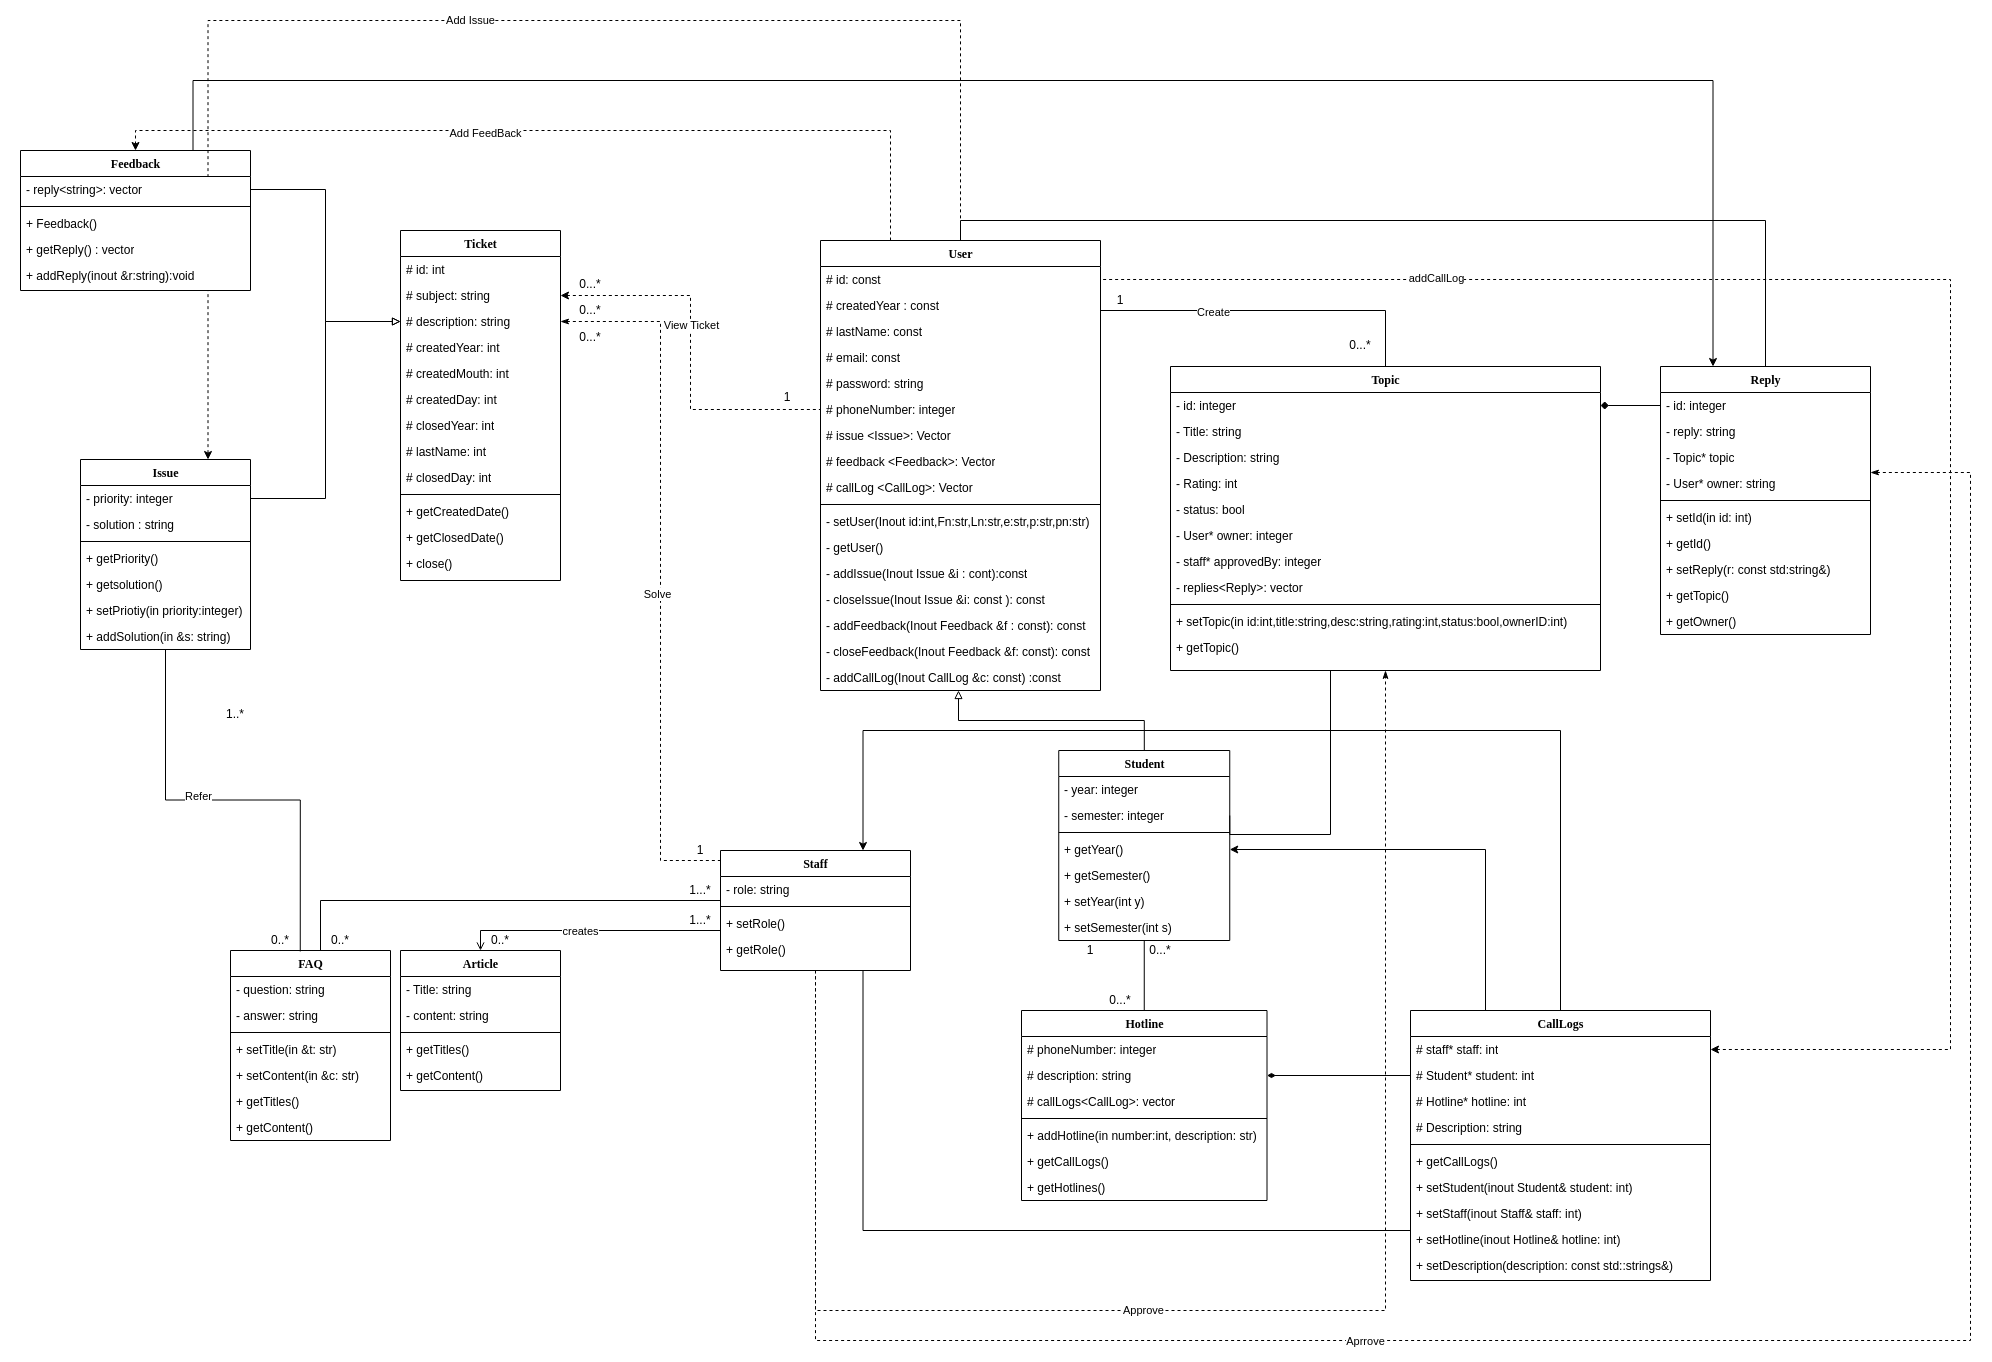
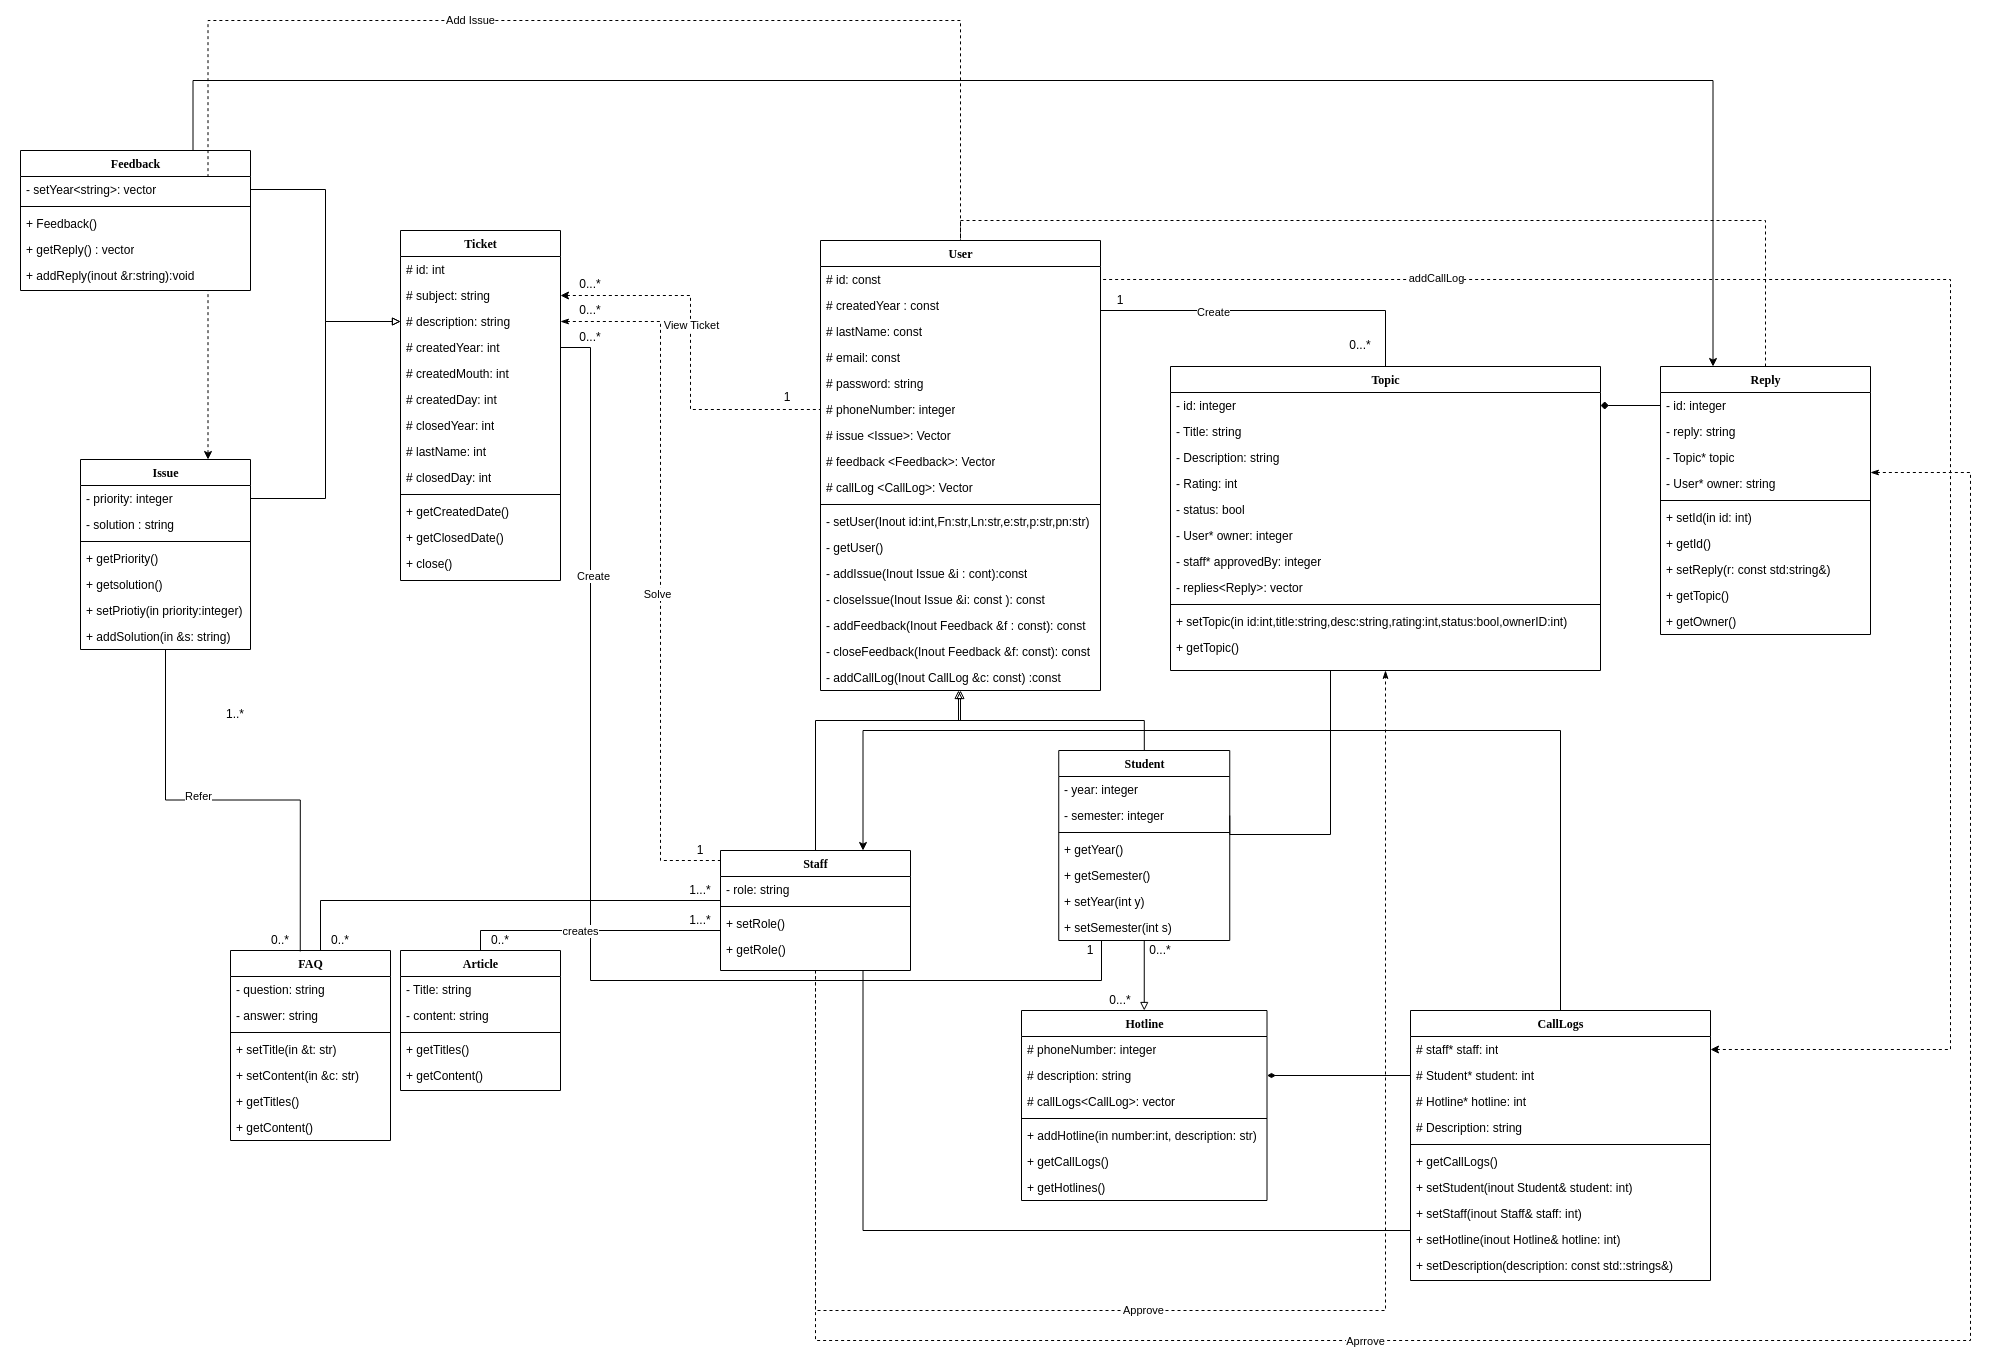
edge "User" -> "Feedback": removed, label "Add FeedBack"
node "- reply<string>: vector": label "- reply<string>: vector" -> "- setYear<string>: vector"
edge "User" -- "Reply": style solid -> dashed
edge "# createdYear: int" -- "Student": added, label "Create"
edge "Staff" -> "User": added
edge "CallLogs" -> "+ getYear()": removed
edge "+ setRole()" -> "Article": arrowhead open -> none
edge "Student" -- "Hotline": arrowhead none -> block
